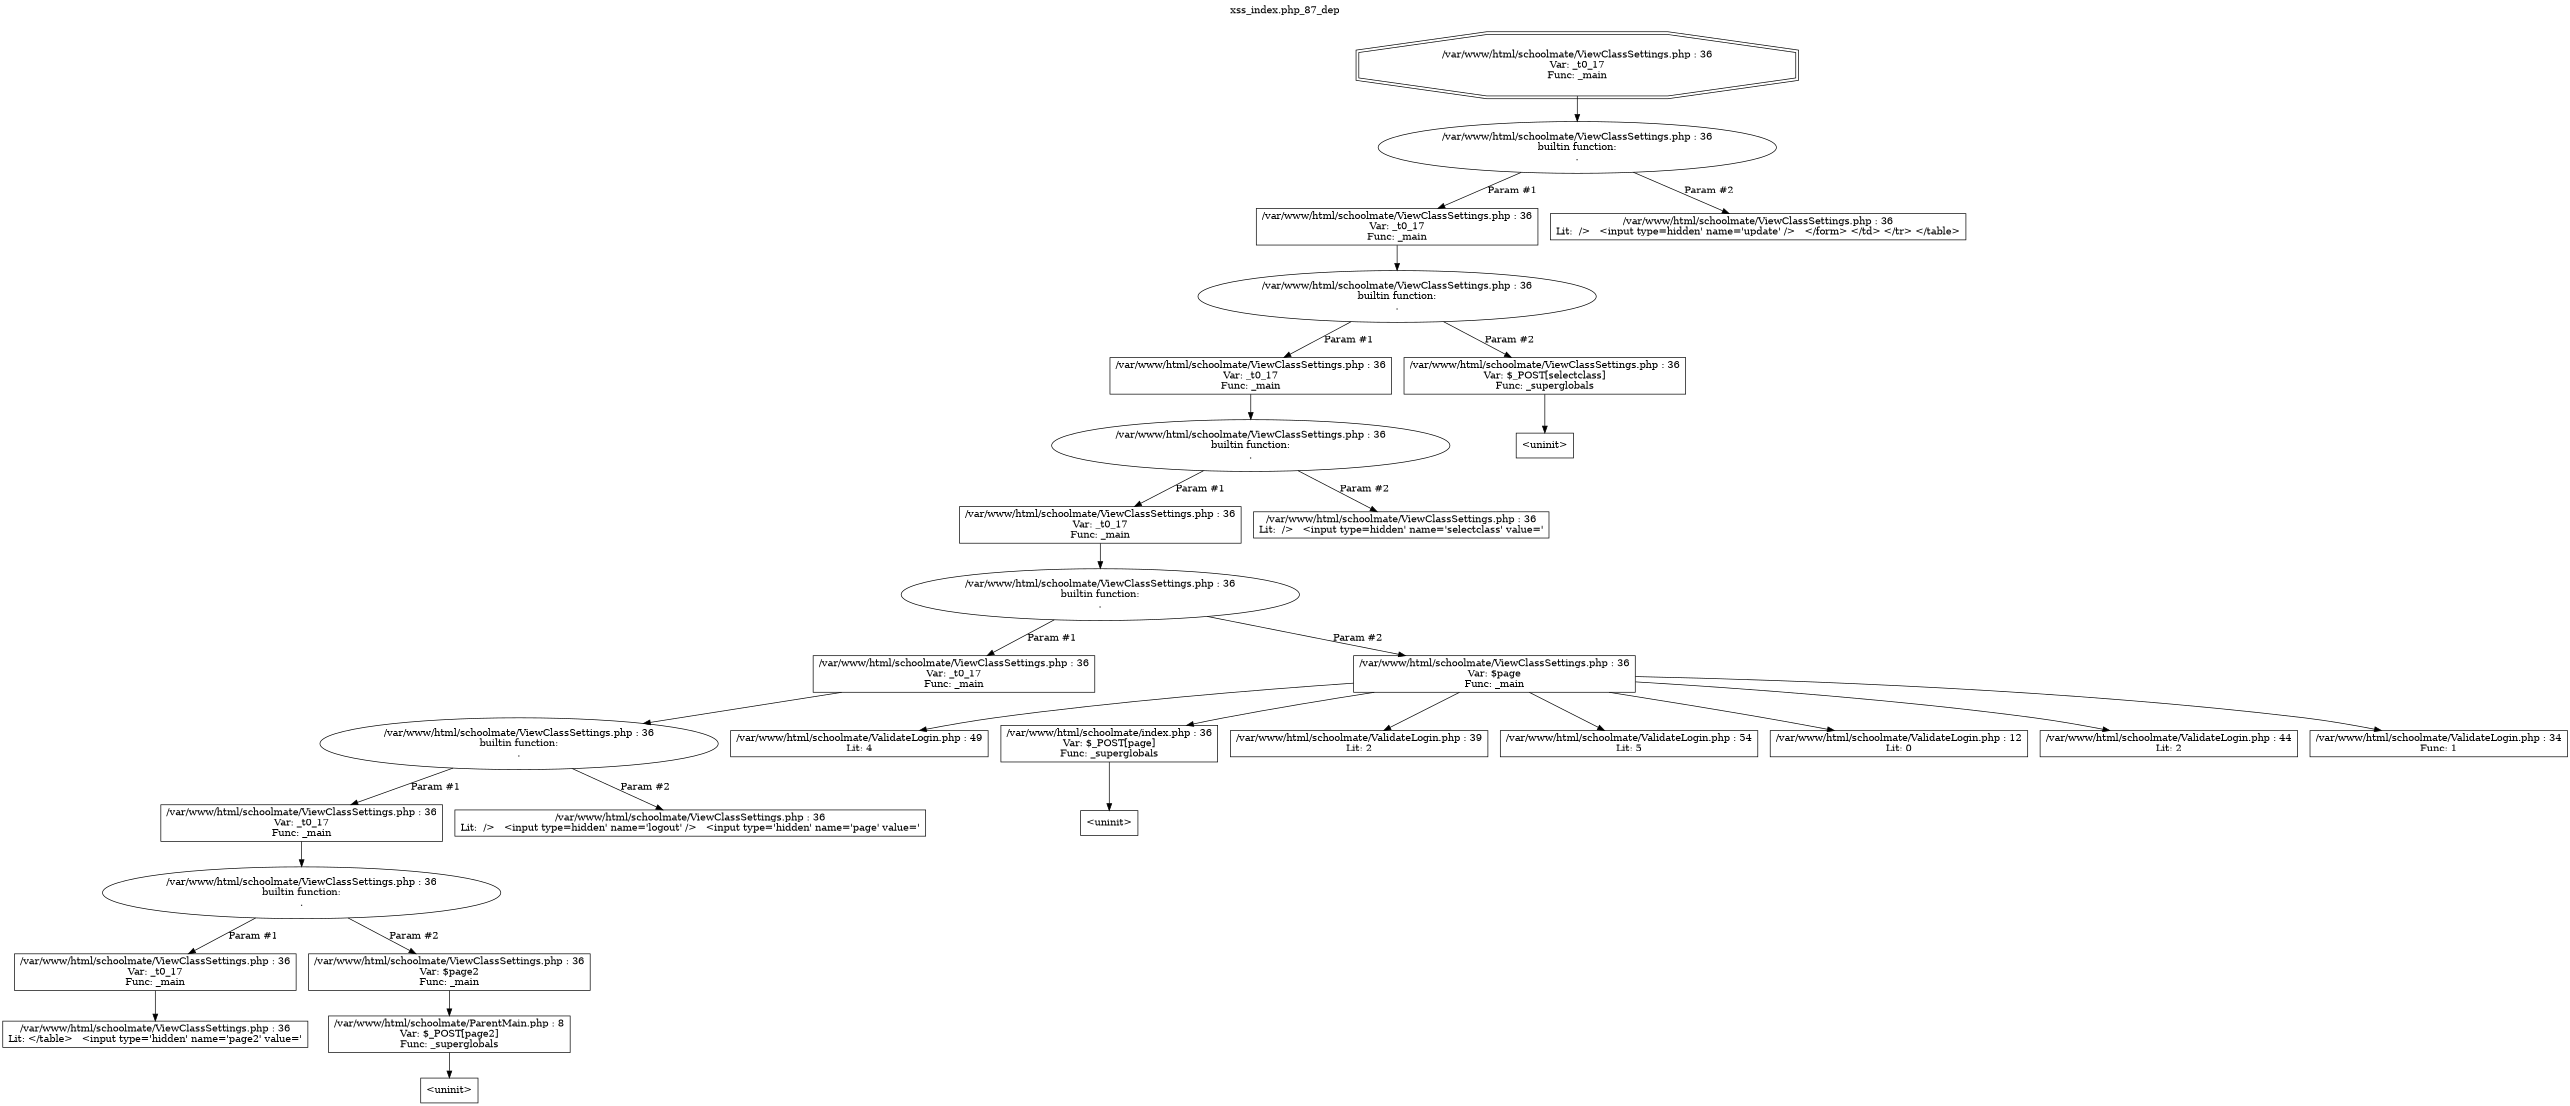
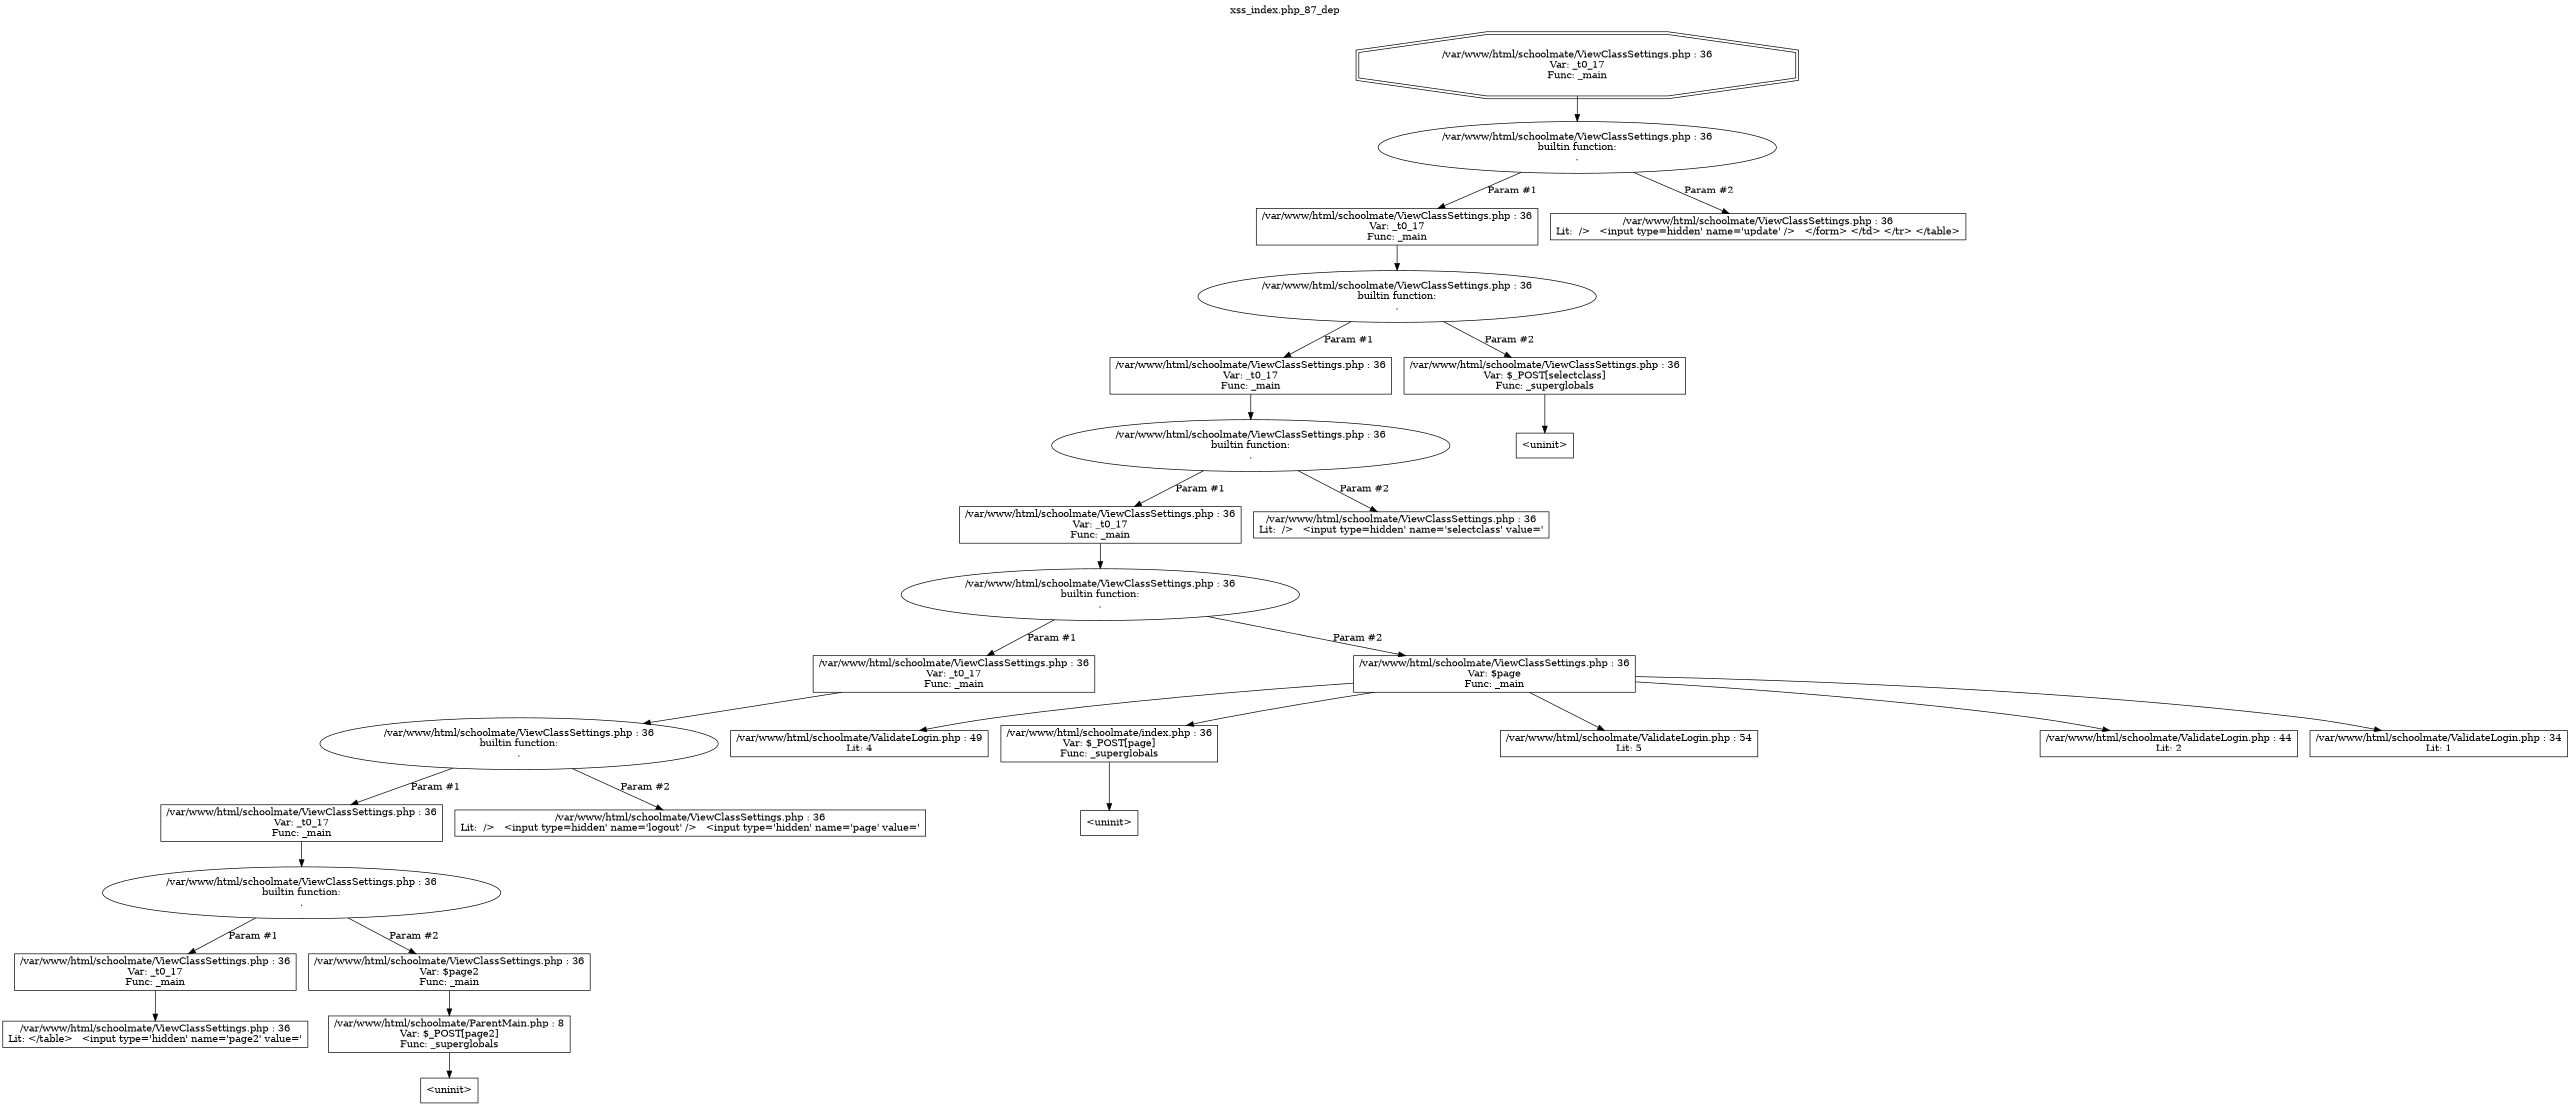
node "/var/www/html/schoolmate/ValidateLogin.php : 39 Lit: 2": removed
node "/var/www/html/schoolmate/ValidateLogin.php : 12 Lit: 0": removed
node "/var/www/html/schoolmate/ValidateLogin.php : 34 Func: 1": label "/var/www/html/schoolmate/ValidateLogin.php : 34 Func: 1" -> "/var/www/html/schoolmate/ValidateLogin.php : 34 Lit: 1"
